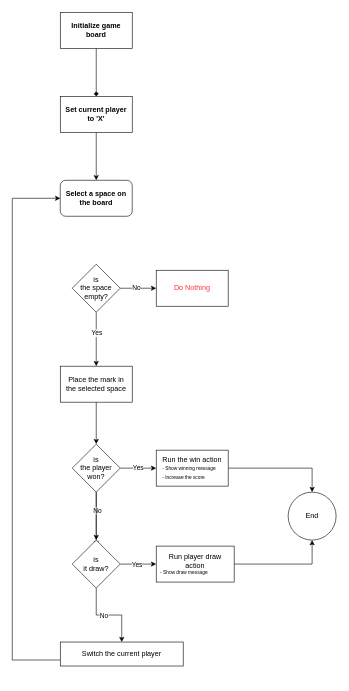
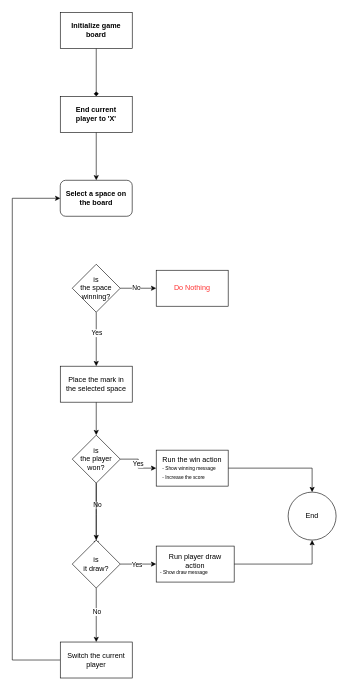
node "Set current player to 'X'": label "Set current player to 'X'" -> "End current player to 'X'"
node "is the space empty?": label "is the space empty?" -> "is the space winning?"
node "is the player won?": moved (96, 468) -> (96, 459)
node "Switch the current player": size 123x24 -> 72x36
